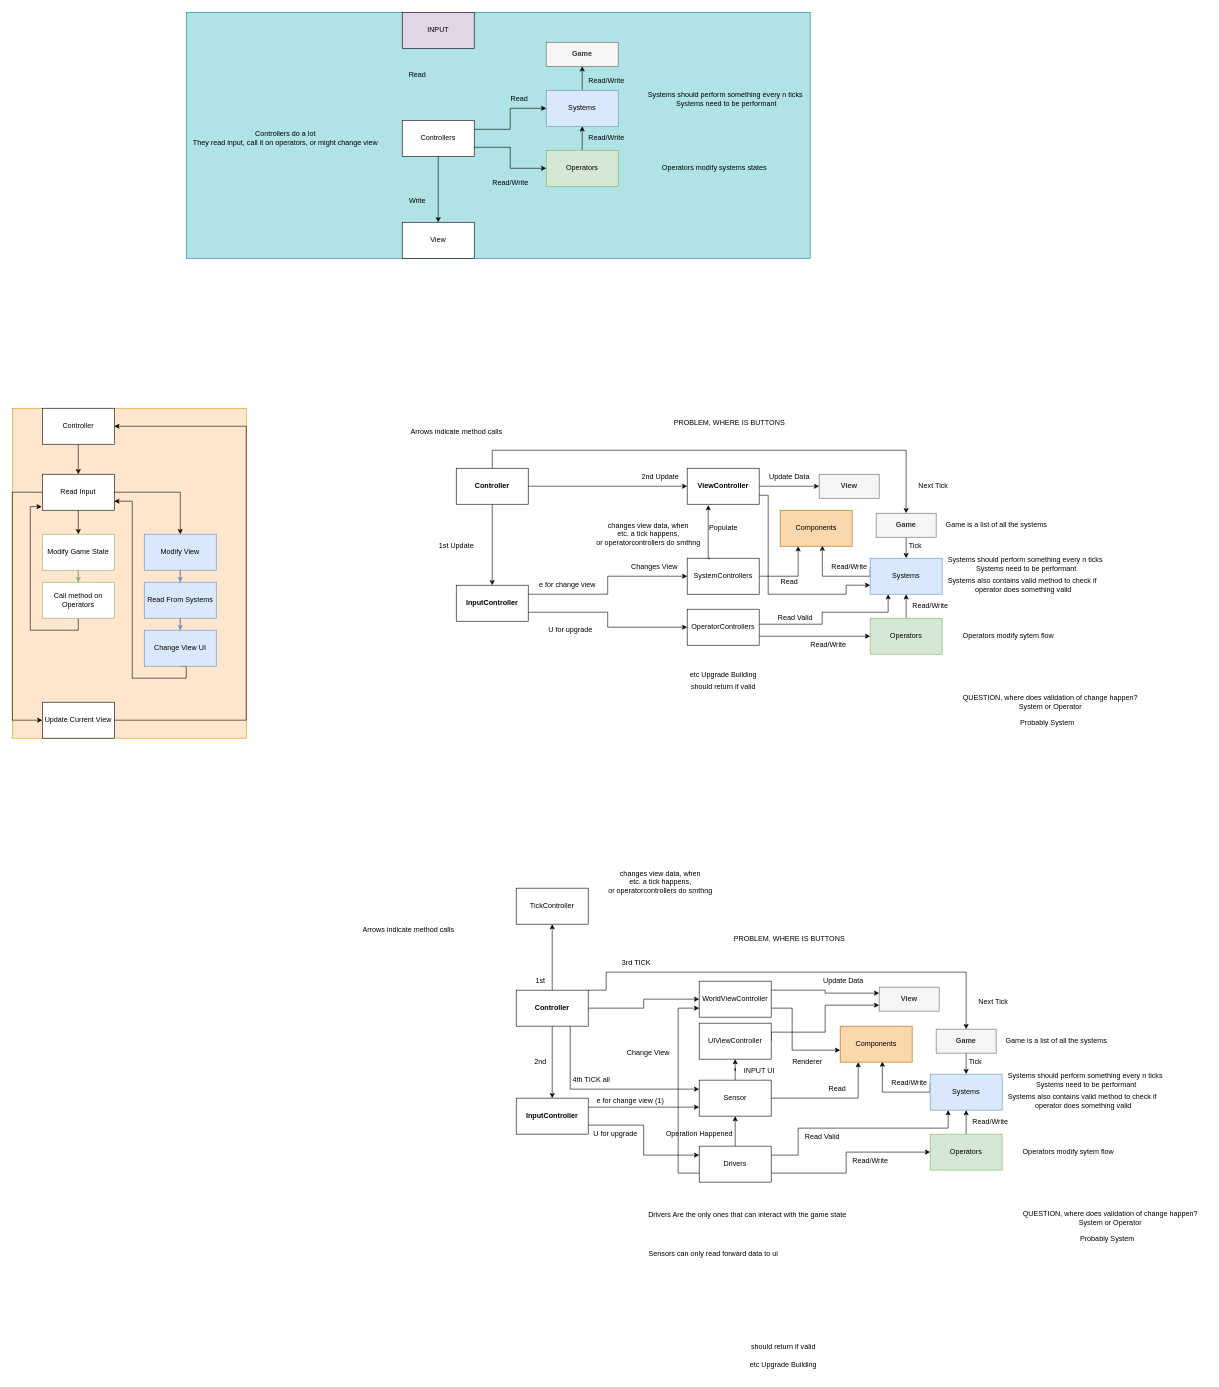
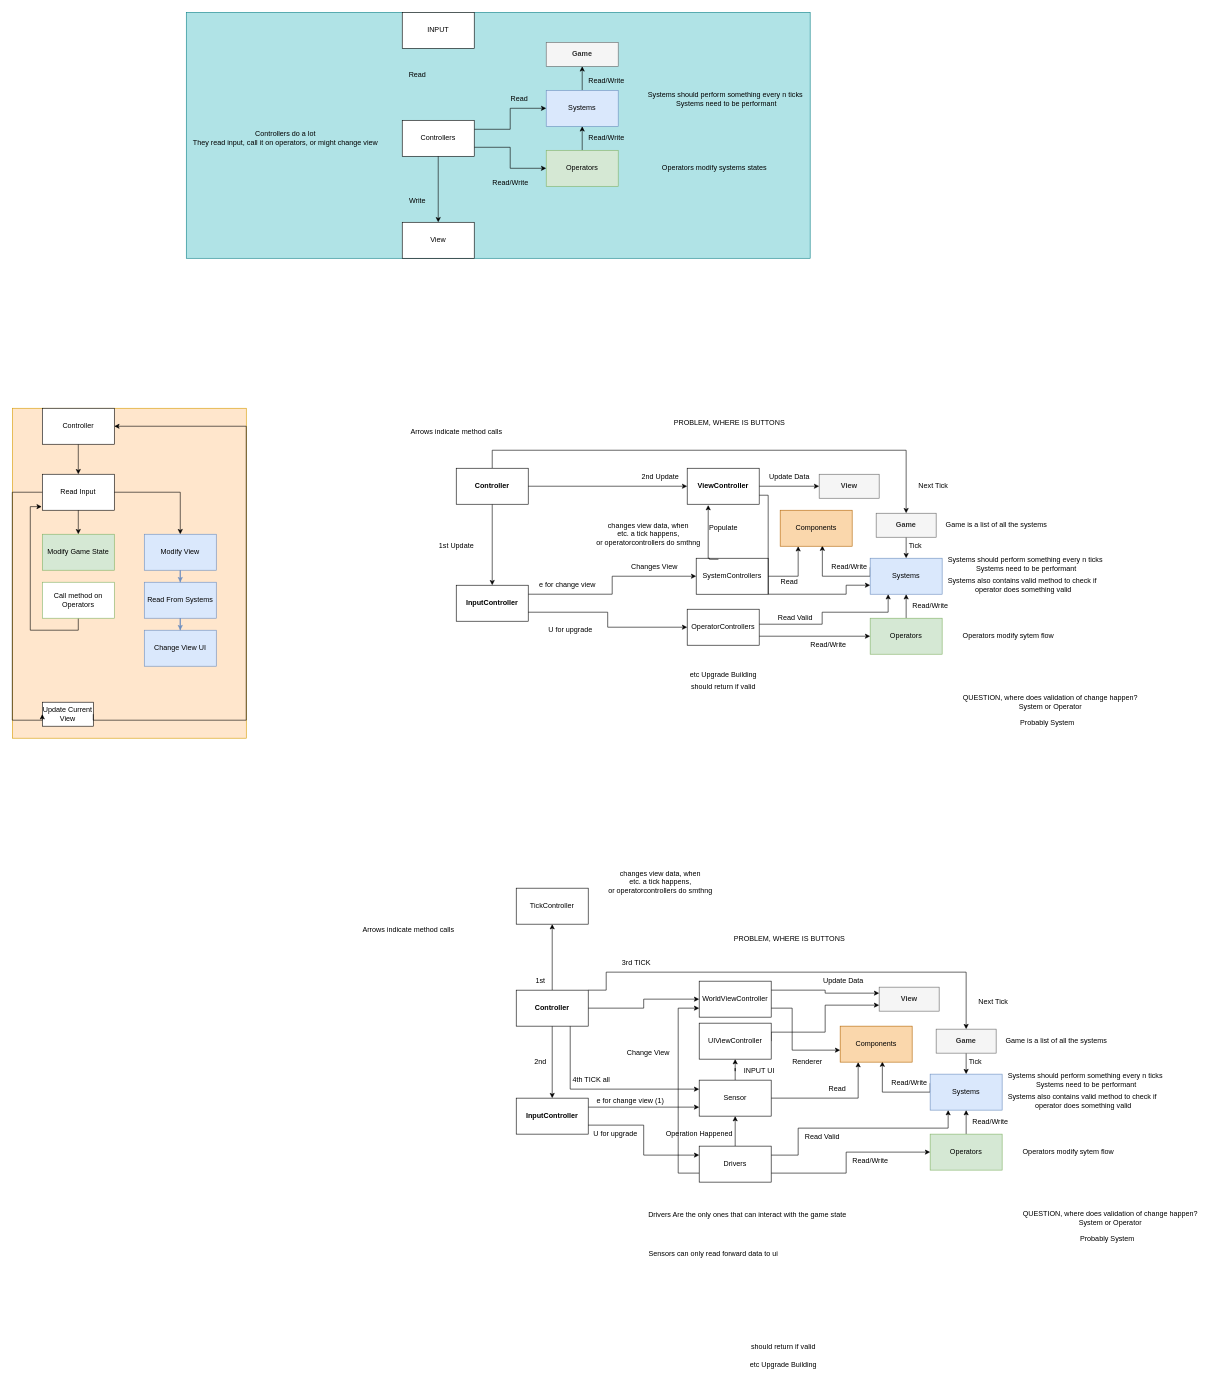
node "INPUT": fillcolor #e1d5e7 -> #ffffff
node "Modify Game State": fillcolor #ffffff -> #d5e8d4
node "SystemControllers": moved (723, 576) -> (732, 576)
edge "Modify Game State" -> "Call method on Operators": removed
edge "Change View UI" -> "Read Input": removed
node "Update Current View": size 72x36 -> 51x24
